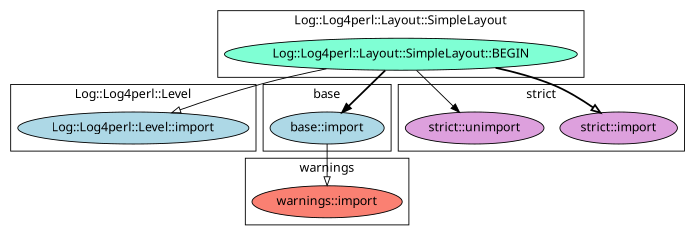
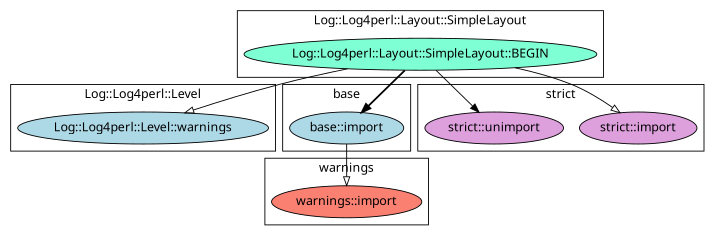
edge "Log::Log4perl::Layout::SimpleLayout::BEGIN" -> "strict::import": style bold -> solid
node "Log::Log4perl::Level::import": label "Log::Log4perl::Level::import" -> "Log::Log4perl::Level::warnings"
